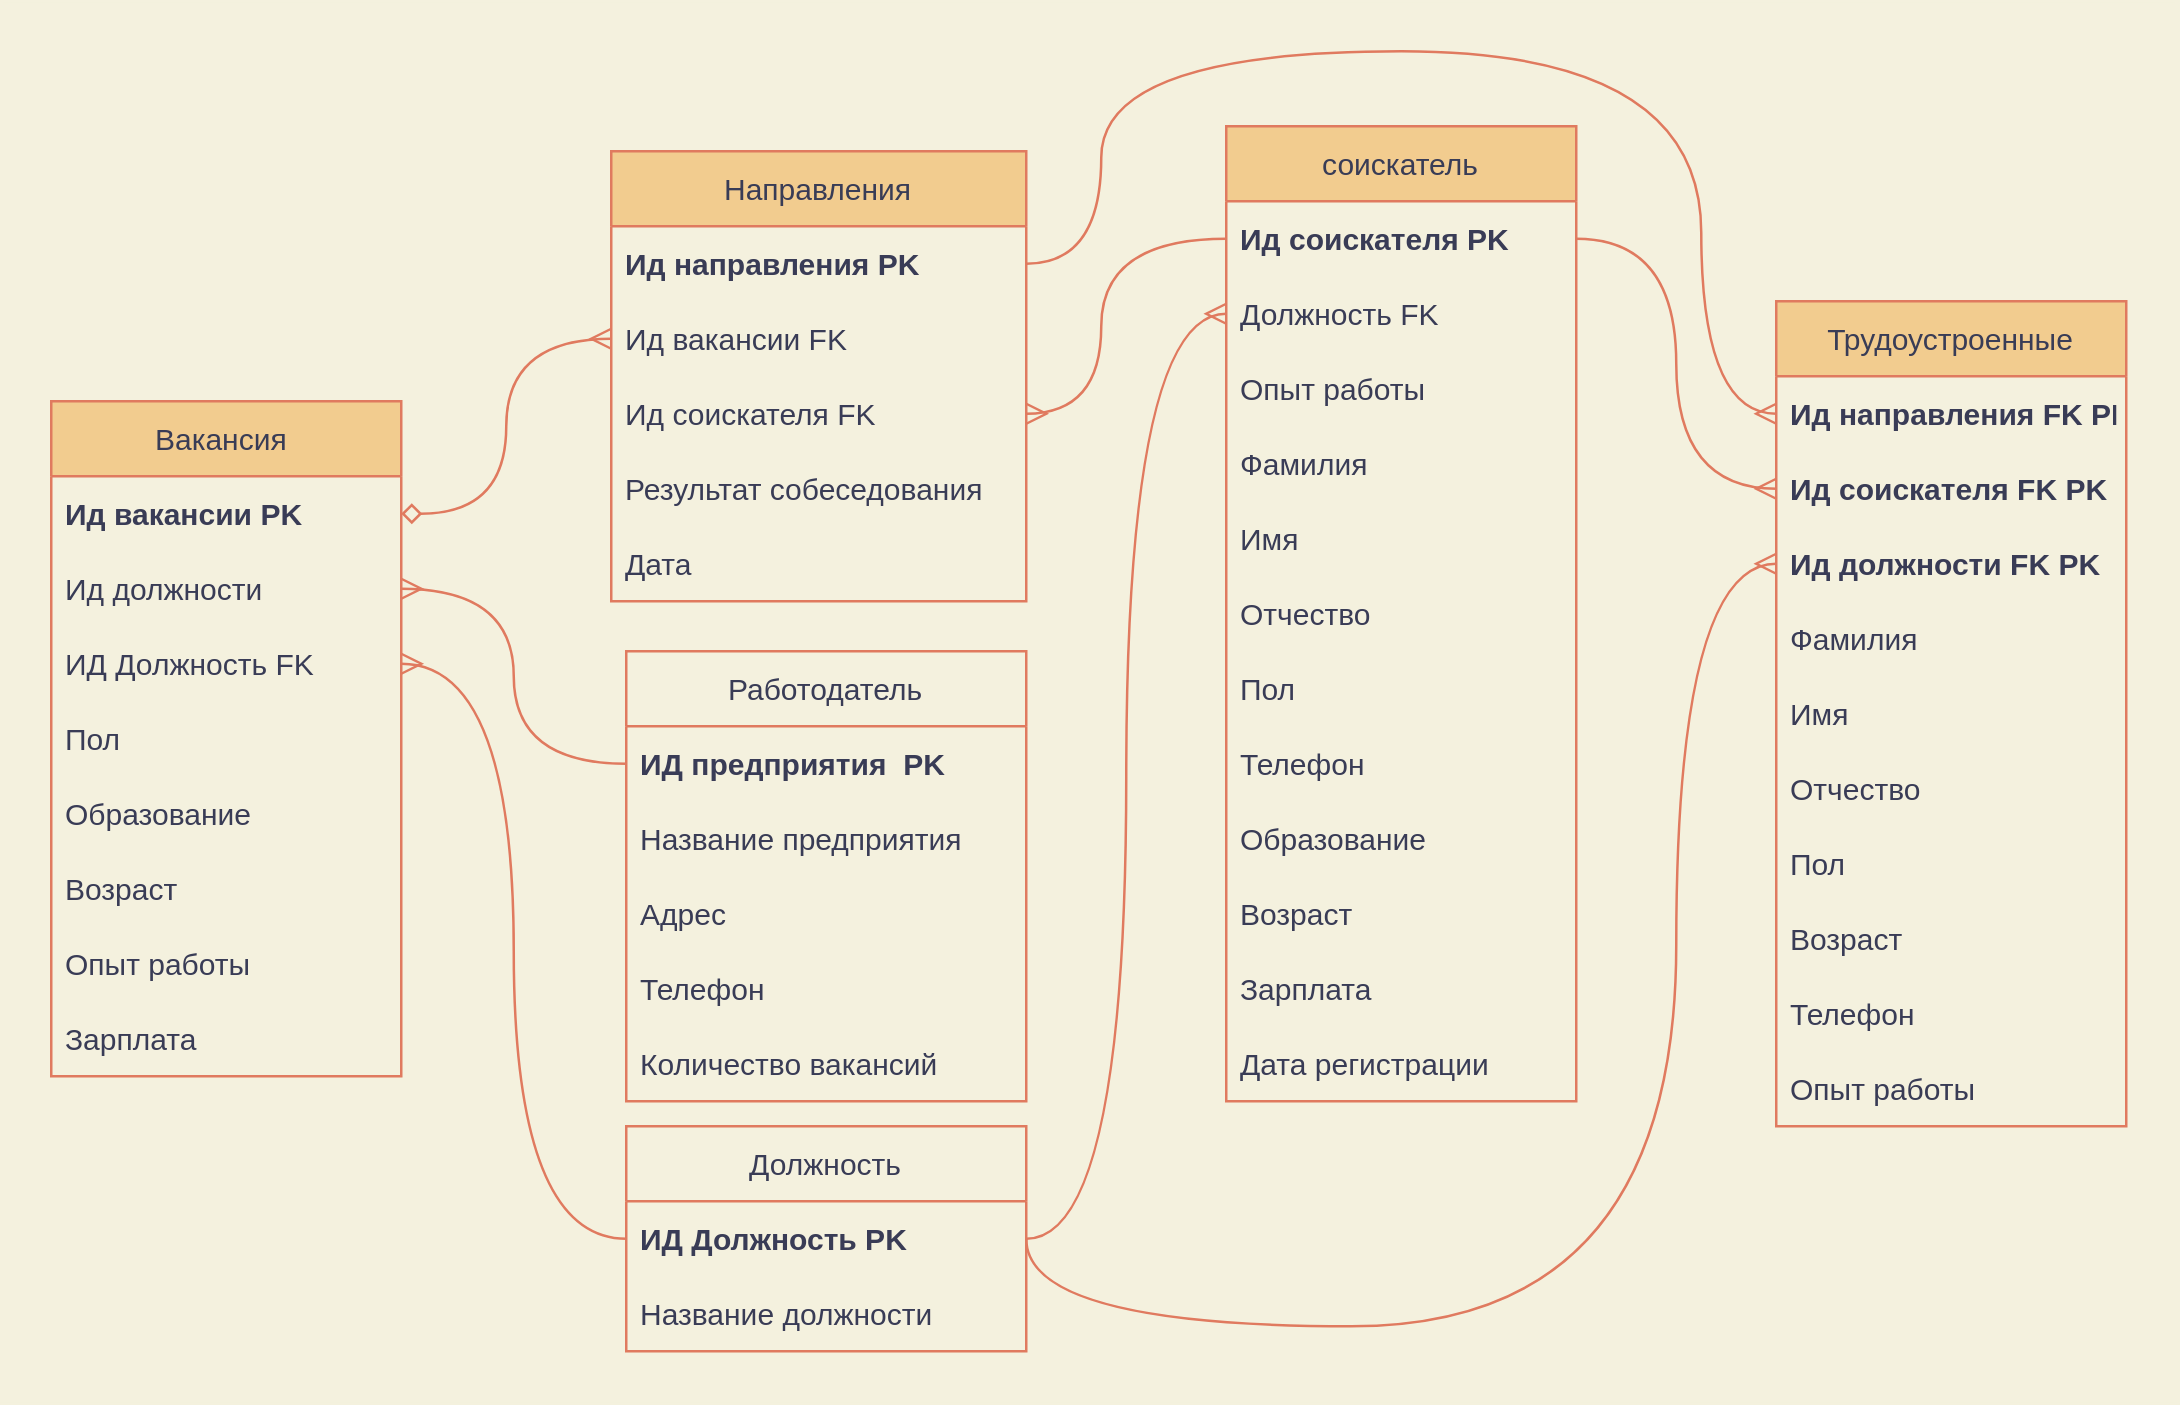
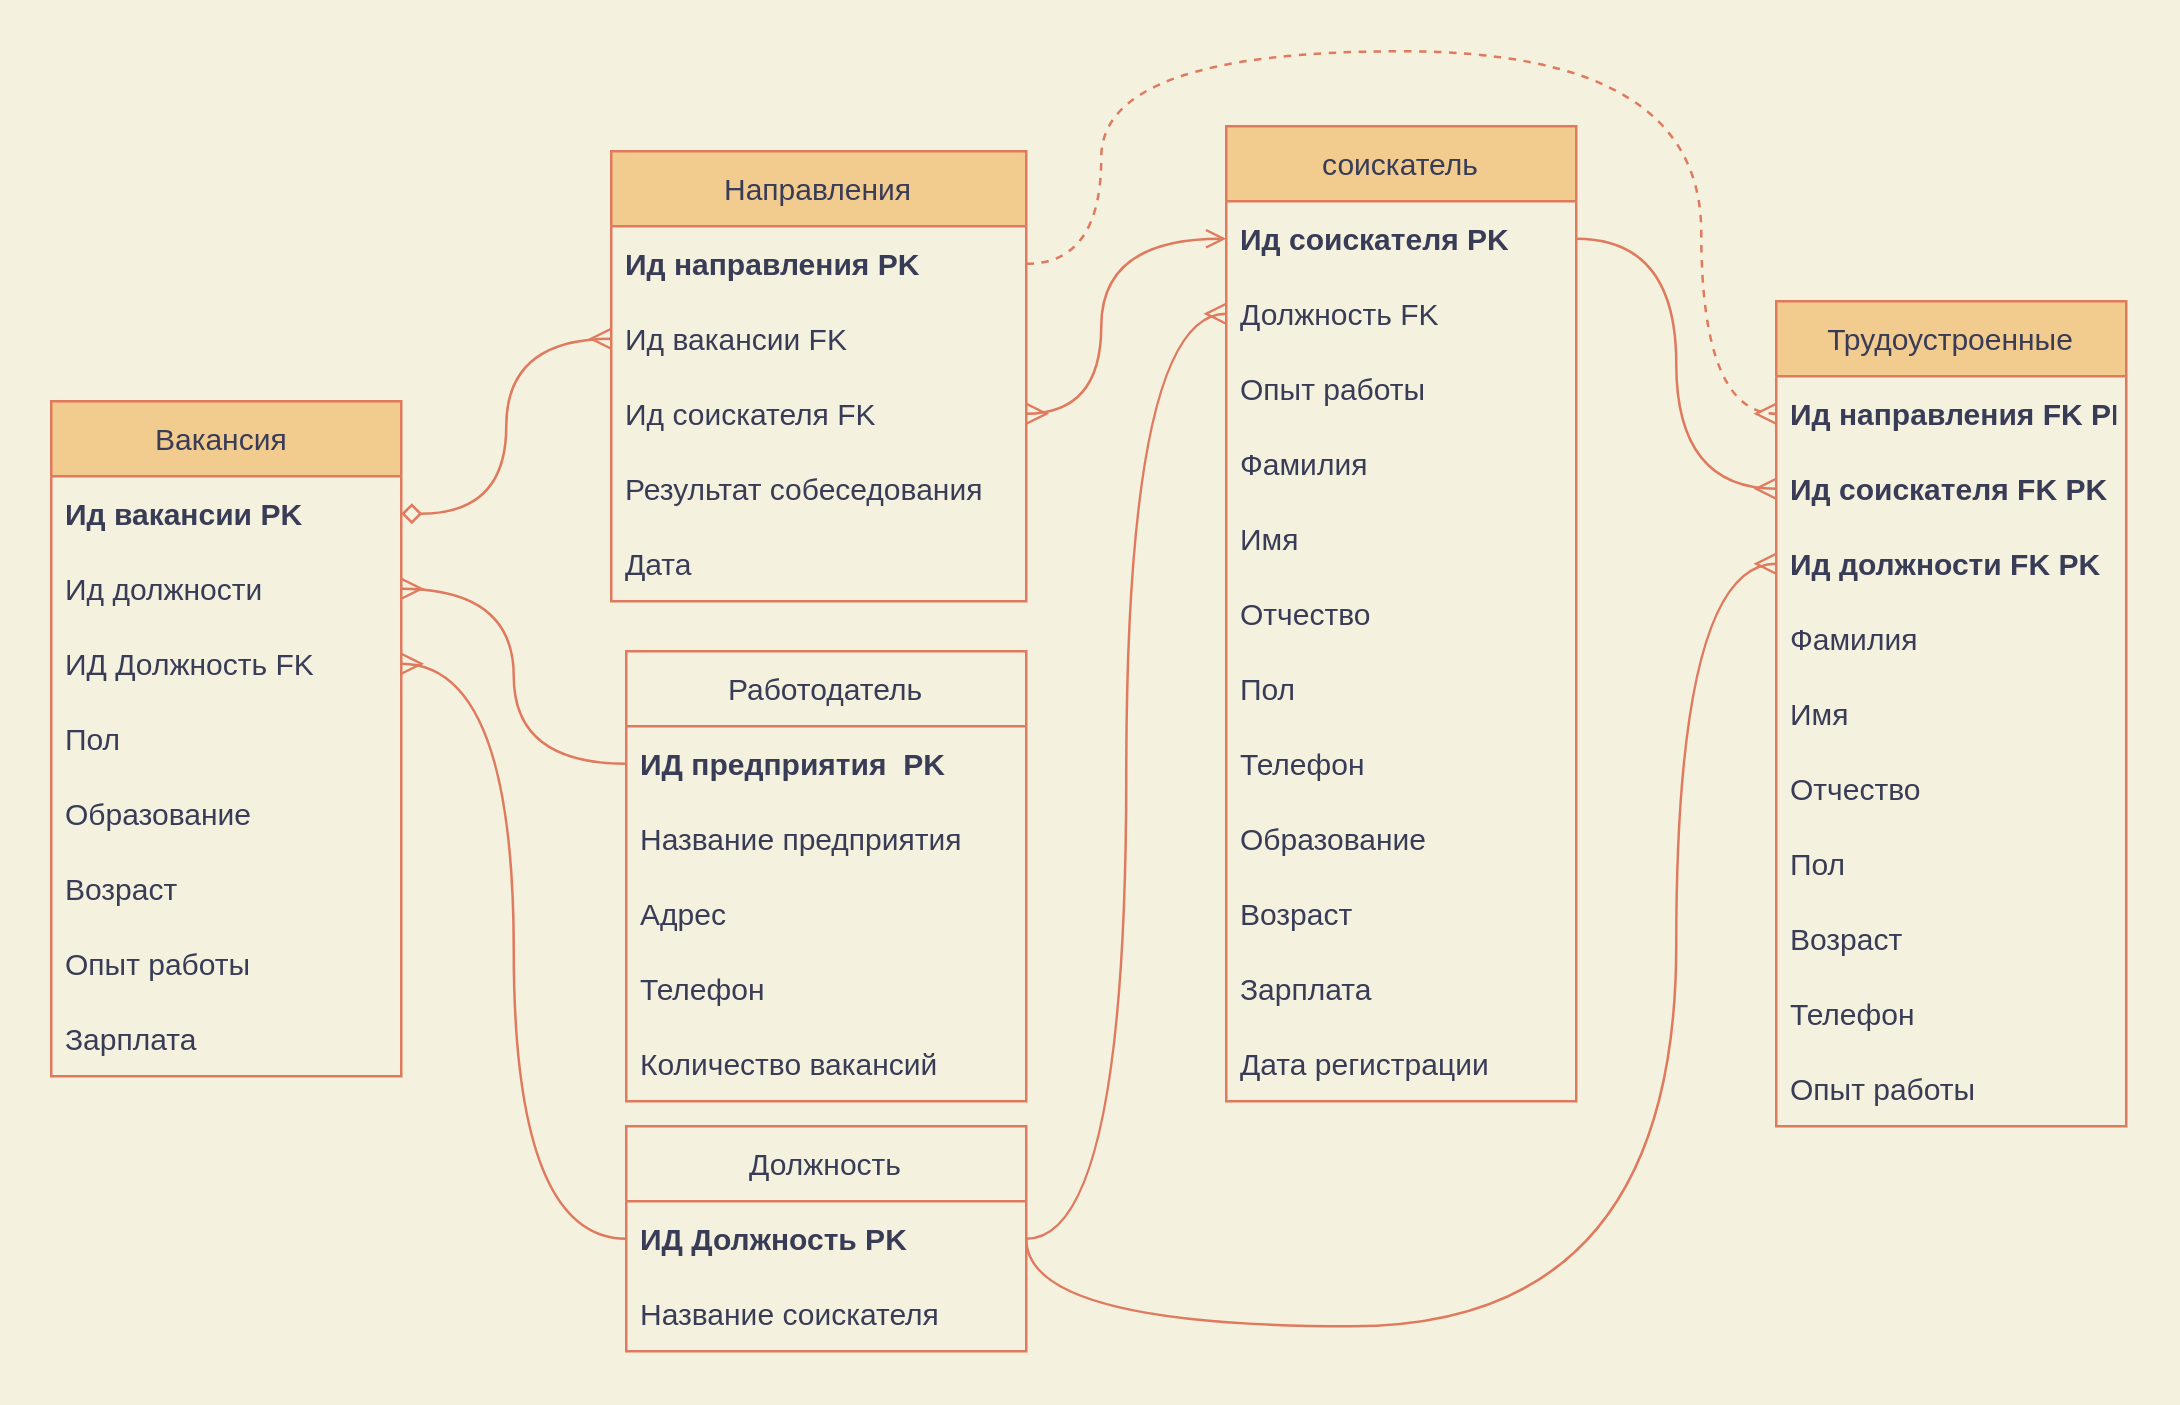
edge "Ид направления PK" -> "Ид направления FK PK": style solid -> dashed
edge "Ид соискателя PK" -> "Ид соискателя FK": arrowhead none -> open
node "Название должности": label "Название должности" -> "Название соискателя"
